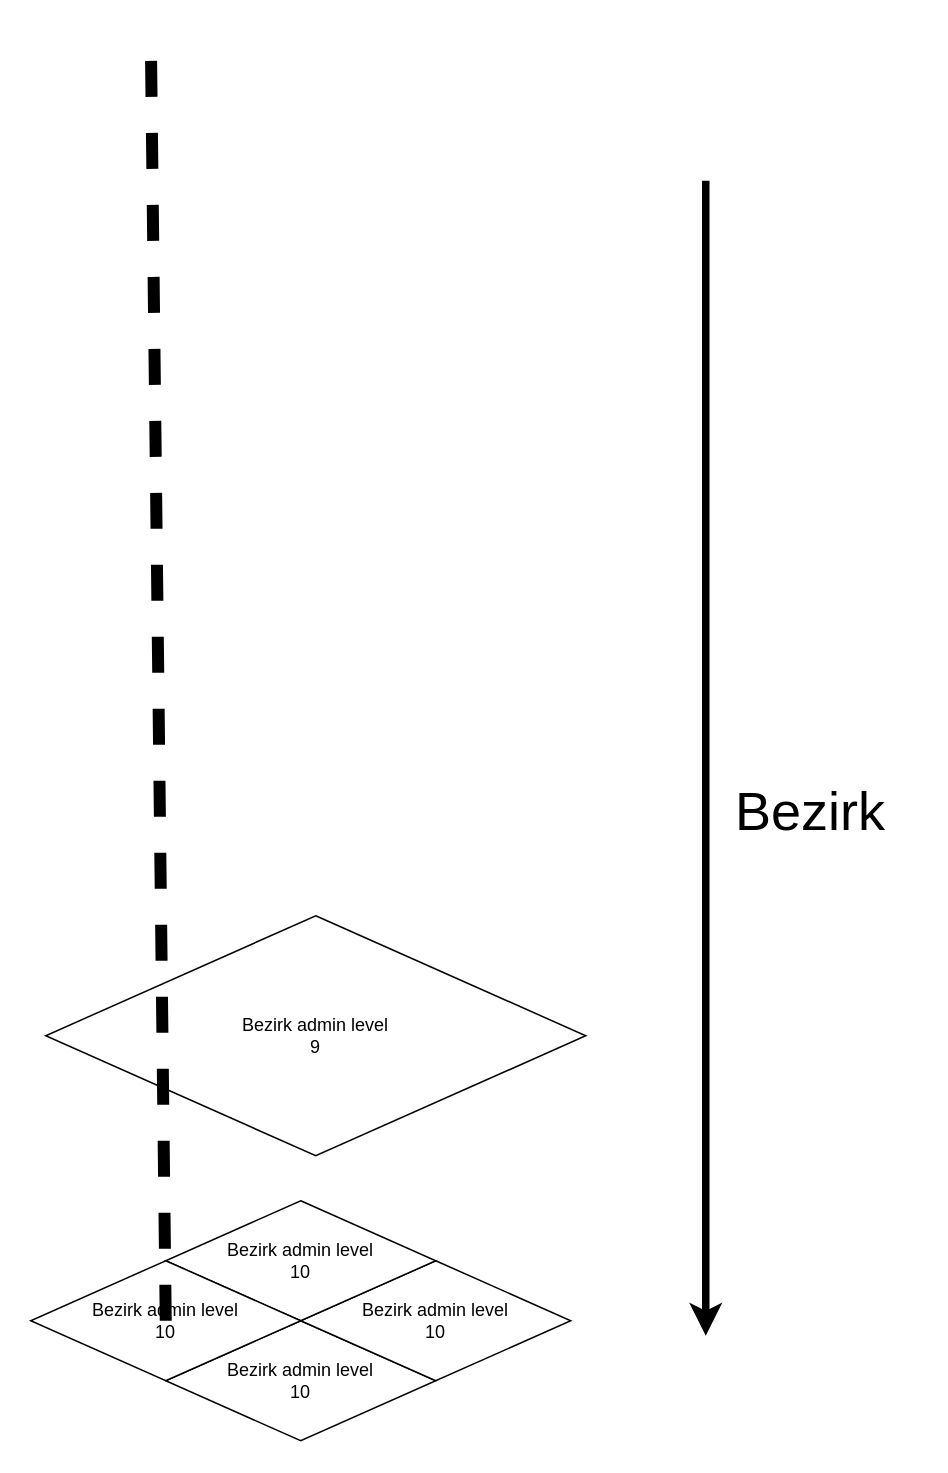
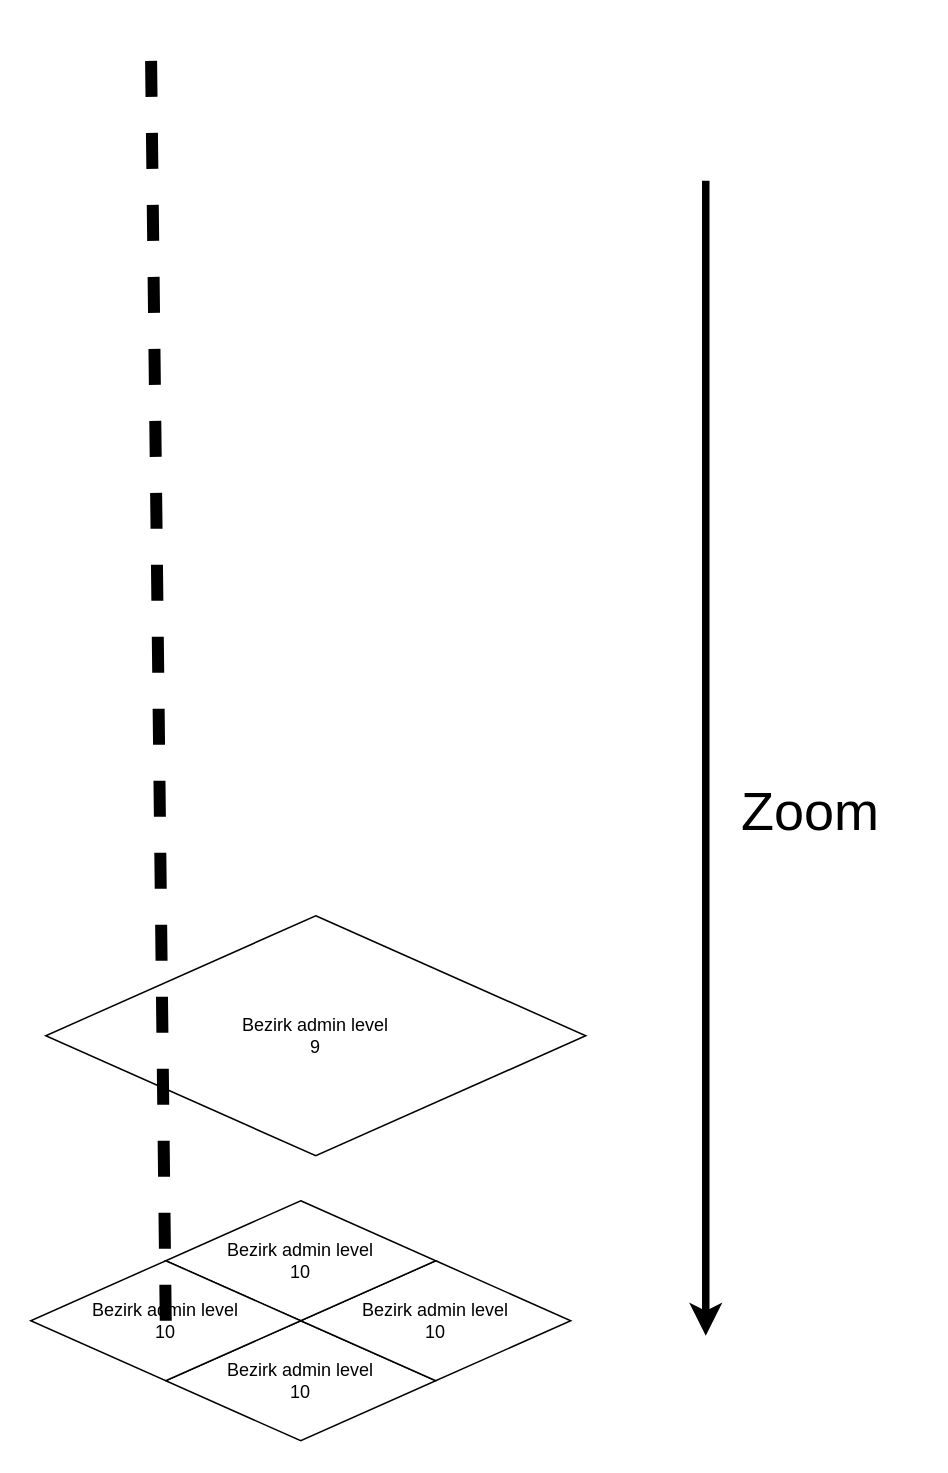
node "Bezirk": label "Bezirk" -> "Zoom"
